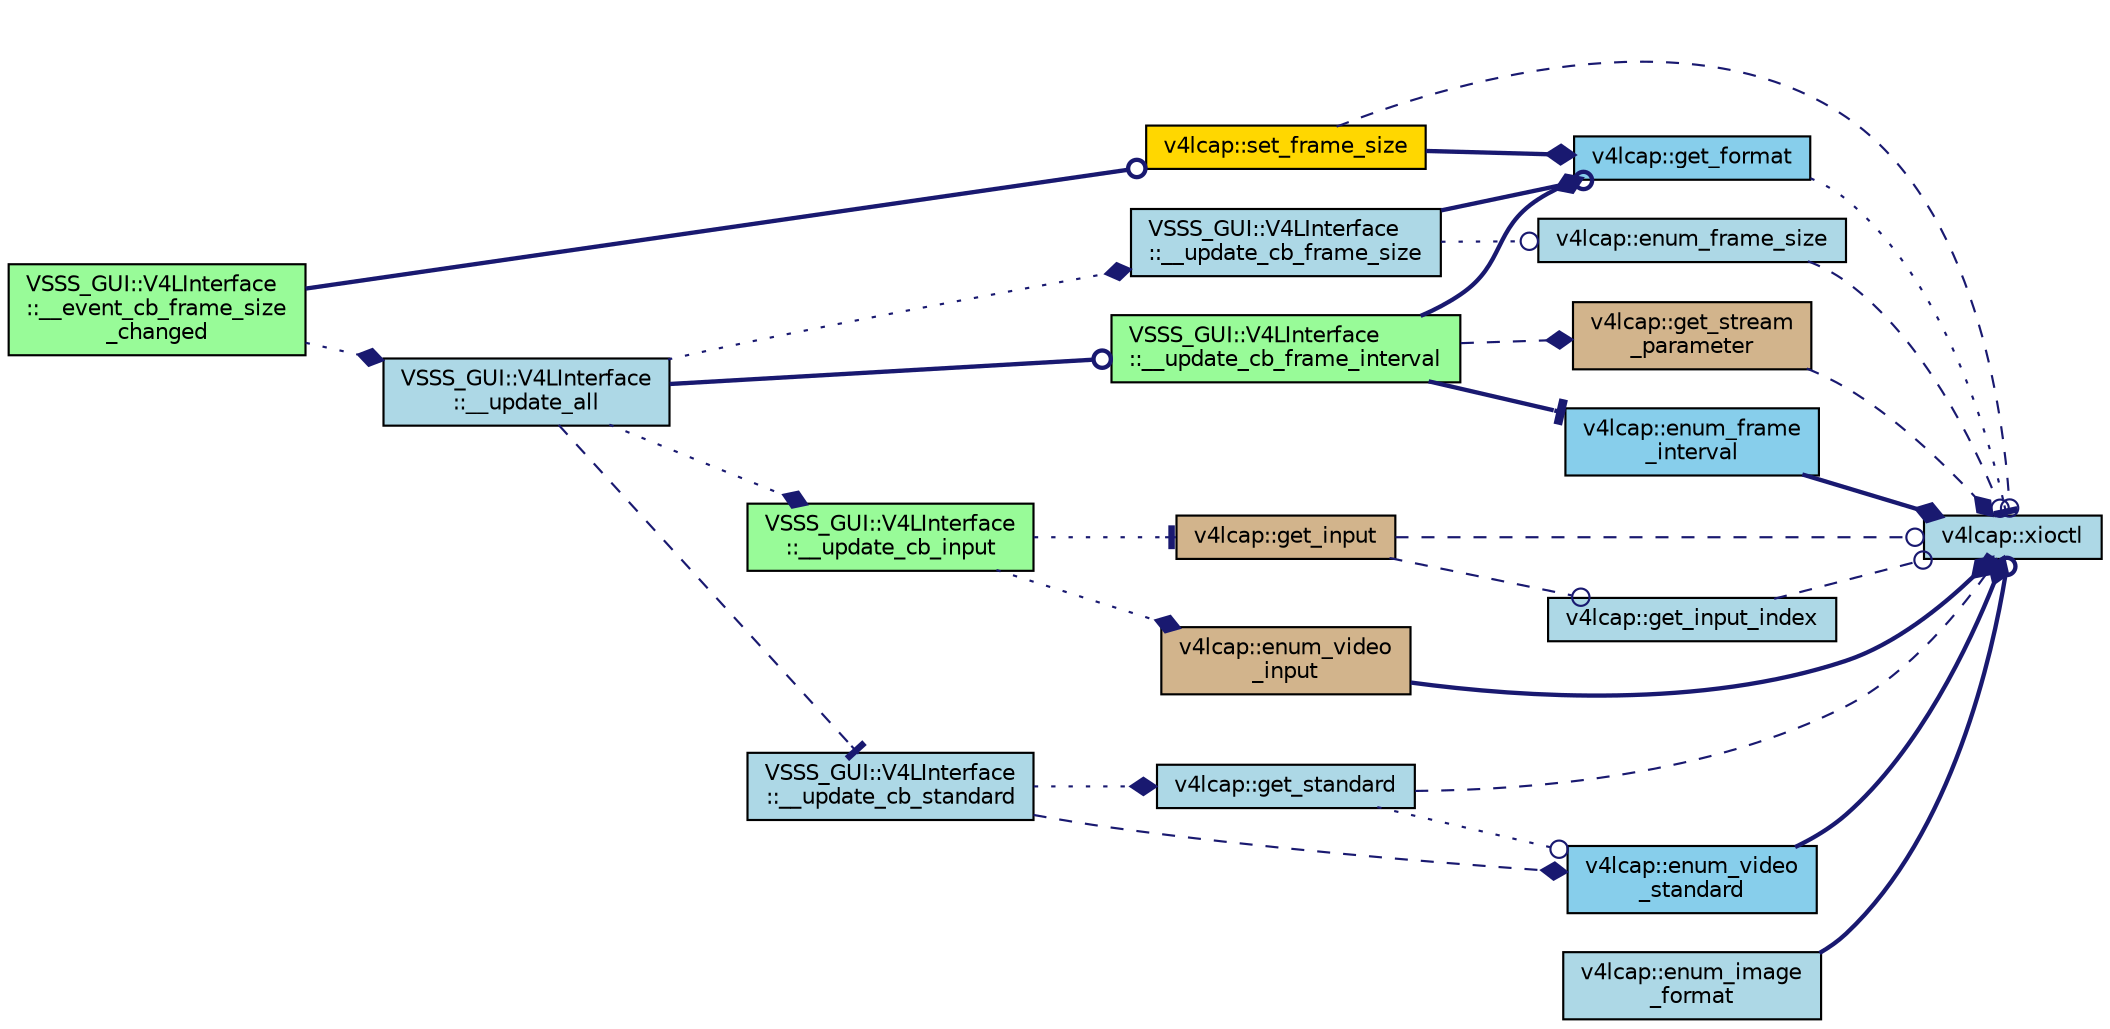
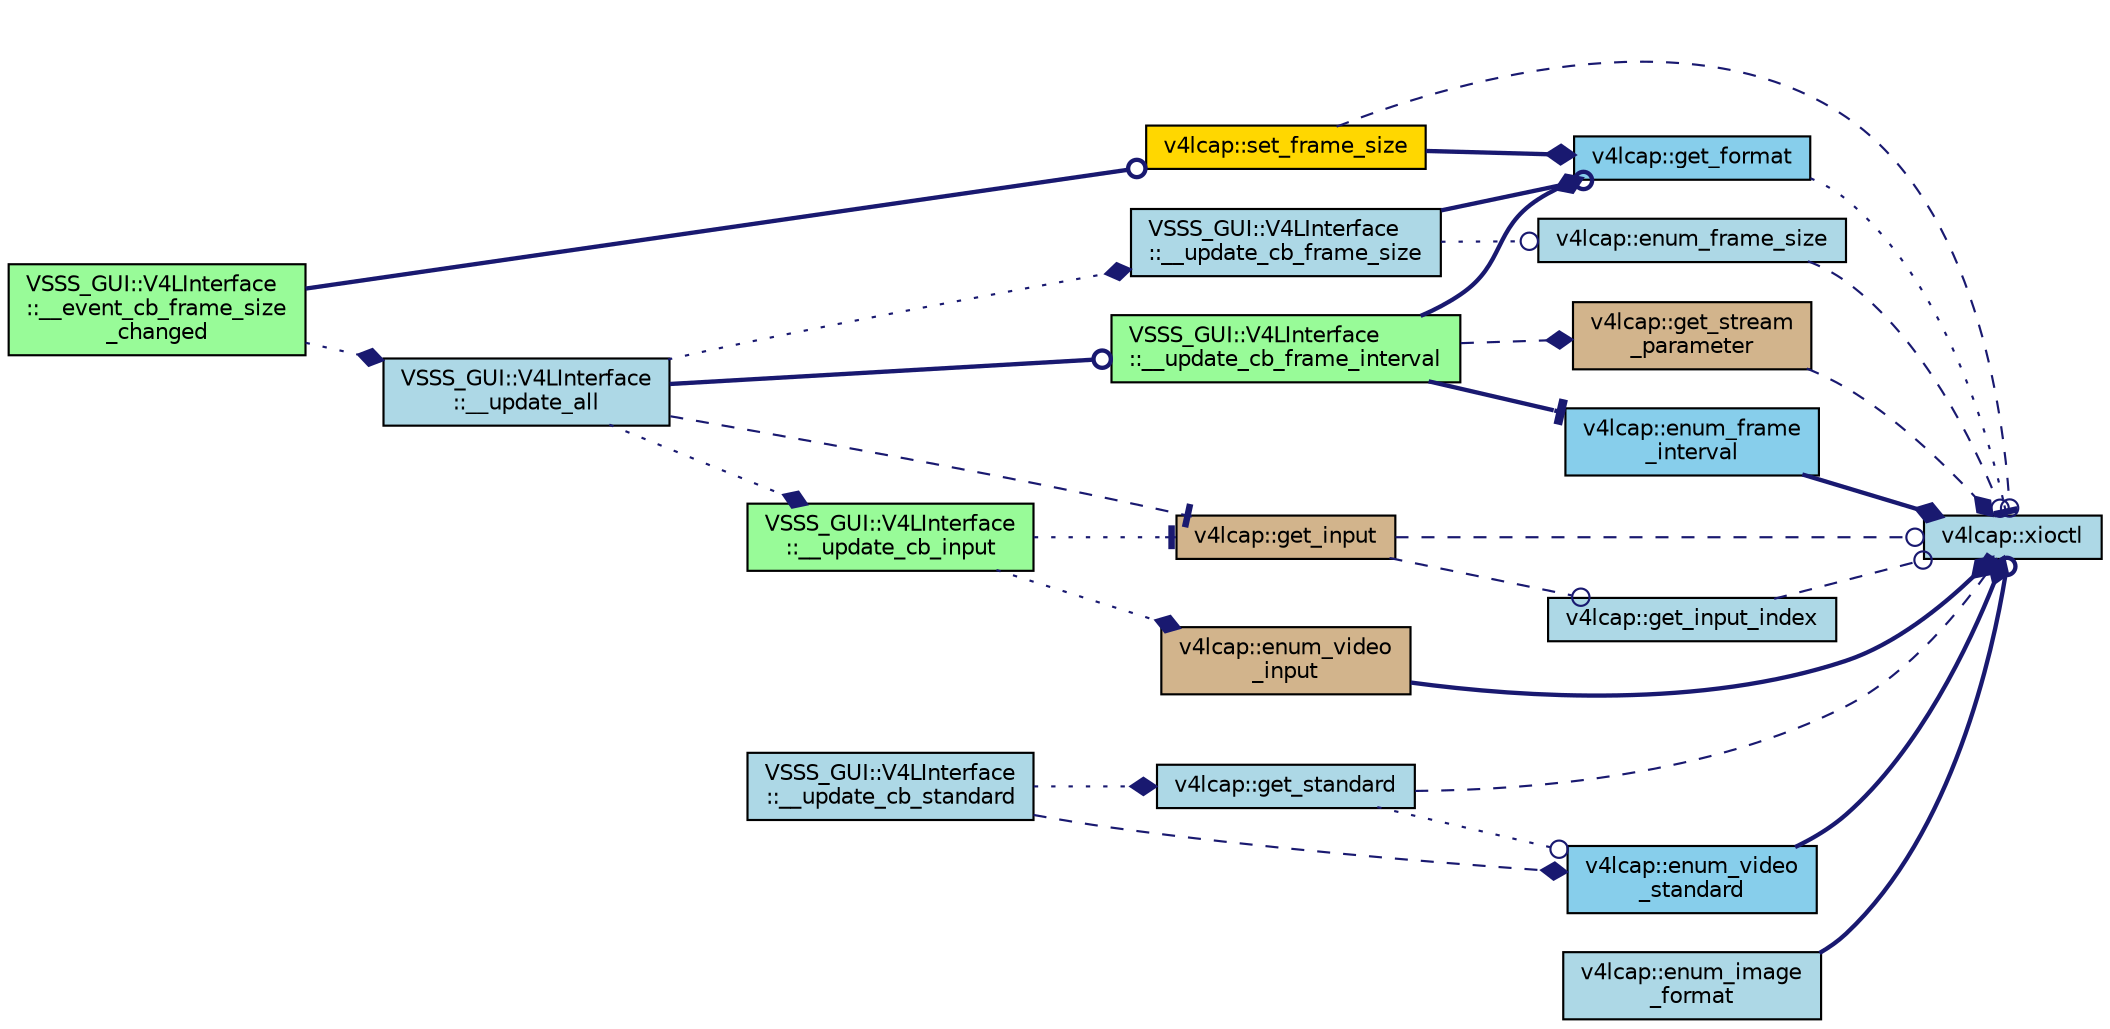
edge "VSSS_GUI::V4LInterface ::__update_all" -> "VSSS_GUI::V4LInterface ::__update_cb_standard": now "VSSS_GUI::V4LInterface ::__update_all" -> "v4lcap::get_input"
